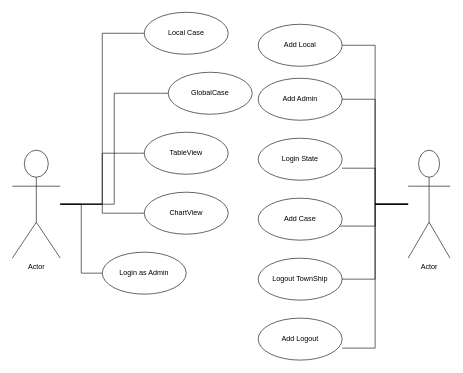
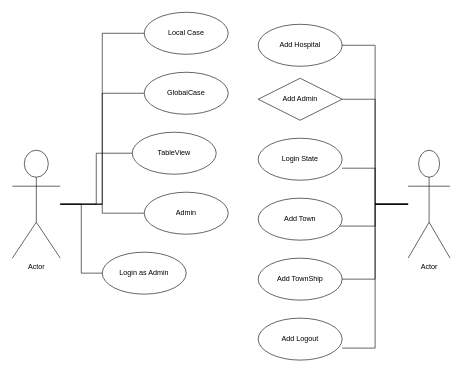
node "Add Local": label "Add Local" -> "Add Hospital"
node "GlobalCase": moved (210, 93) -> (186, 93)
node "Add Admin": shape ellipse -> diamond
node "TableView": moved (186, 153) -> (174, 153)
node "ChartView": label "ChartView" -> "Admin"
node "Add Case": label "Add Case" -> "Add Town"
node "Logout TownShip": label "Logout TownShip" -> "Add TownShip"
